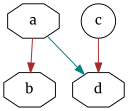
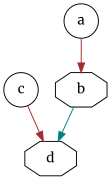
node "a": shape octagon -> circle
edge "a" -> "d": now "b" -> "d"
